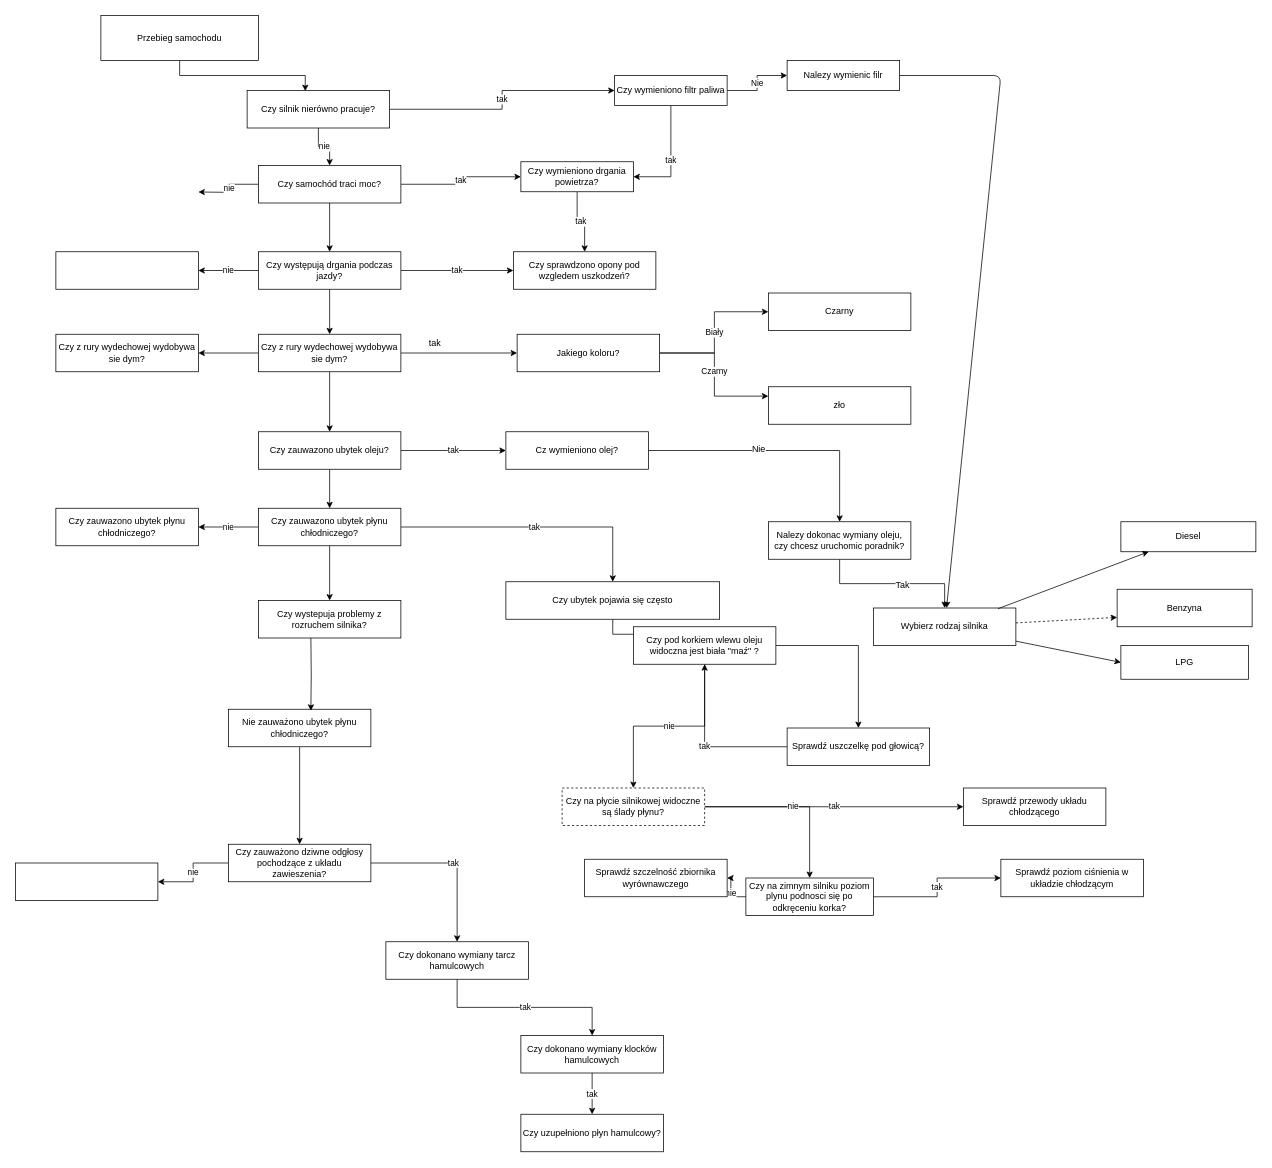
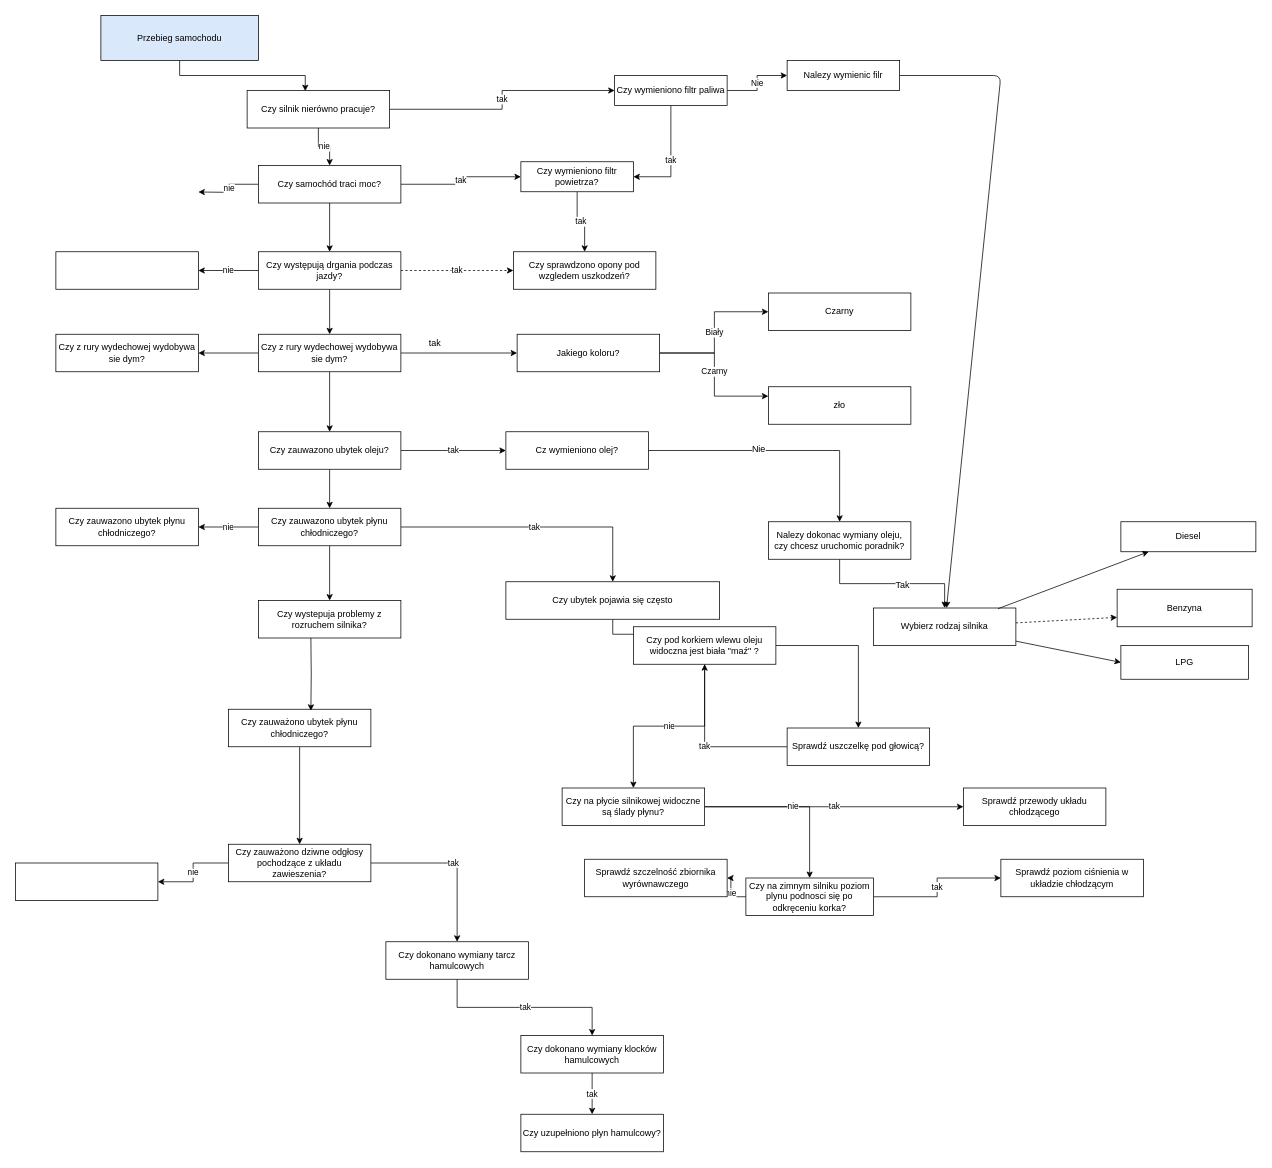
node "Przebieg samochodu": fillcolor #ffffff -> #dae8fc
node "Czy wymieniono drgania powietrza?": label "Czy wymieniono drgania powietrza?" -> "Czy wymieniono filtr powietrza?"
edge "Czy występują drgania podczas jazdy?" -> "Czy sprawdzono opony pod wzgledem uszkodzeń?": style solid -> dashed
node "Nie zauważono ubytek płynu chłodniczego?": label "Nie zauważono ubytek płynu chłodniczego?" -> "Czy zauważono ubytek płynu chłodniczego?"
node "Czy na płycie silnikowej widoczne są ślady płynu?": style dashed -> solid
